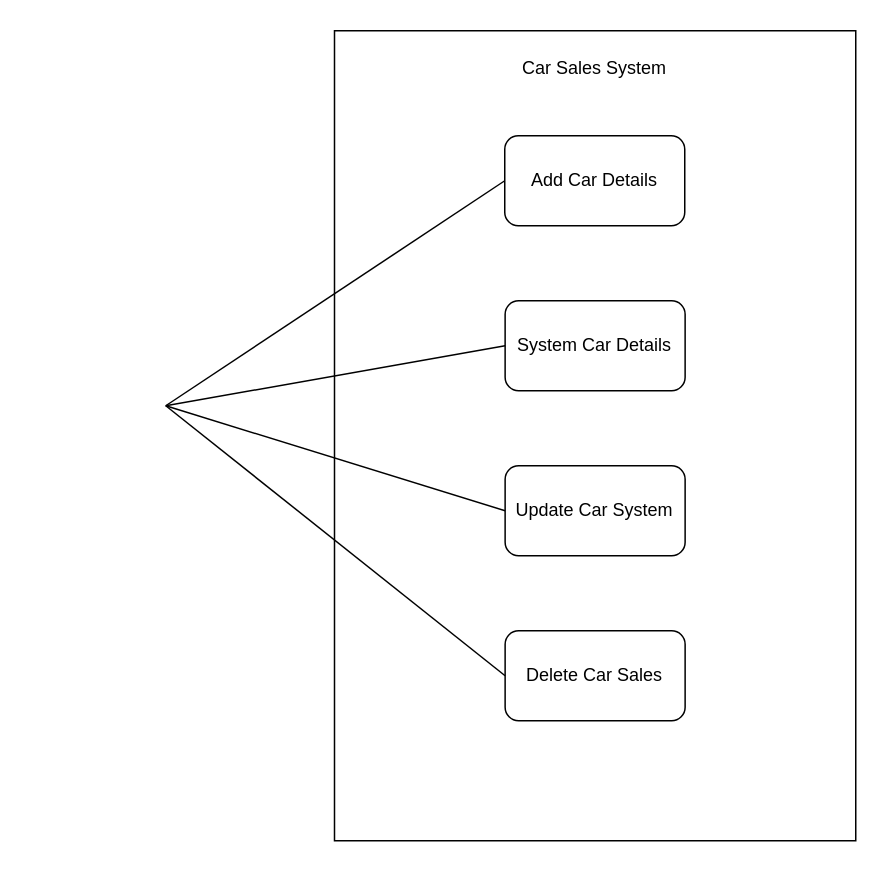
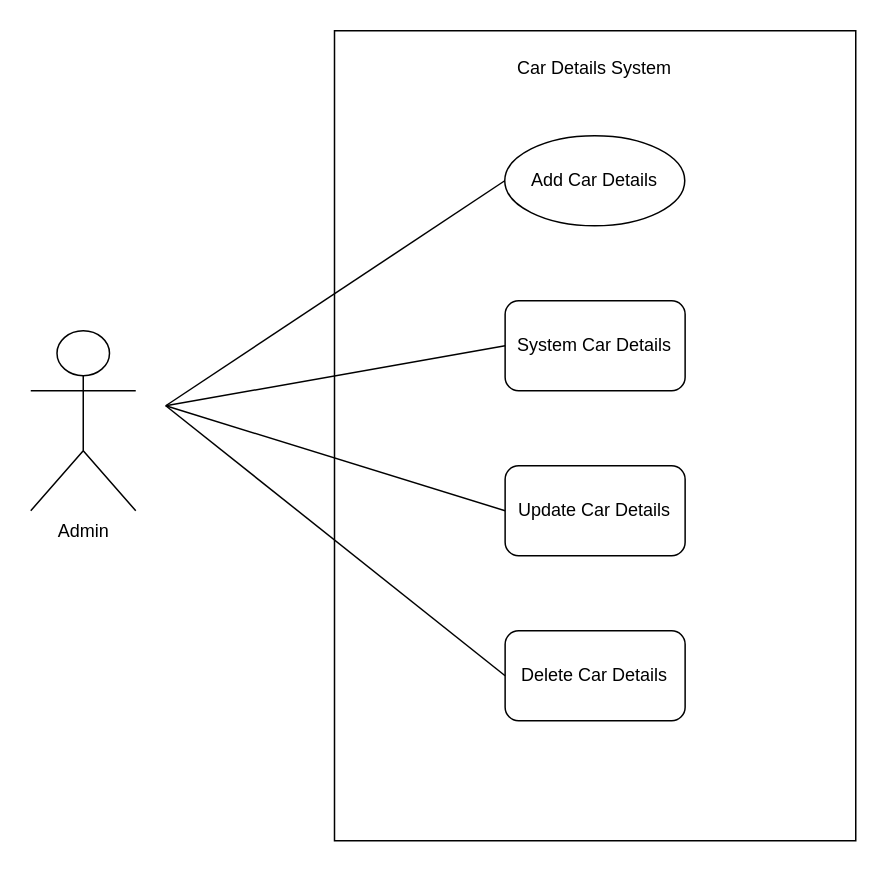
node "Car Sales System": label "Car Sales System" -> "Car Details System"
node "Add Car Details": shape rounded rectangle -> ellipse
node "Admin": added
node "Update Car System": label "Update Car System" -> "Update Car Details"
node "Delete Car Sales": label "Delete Car Sales" -> "Delete Car Details"
